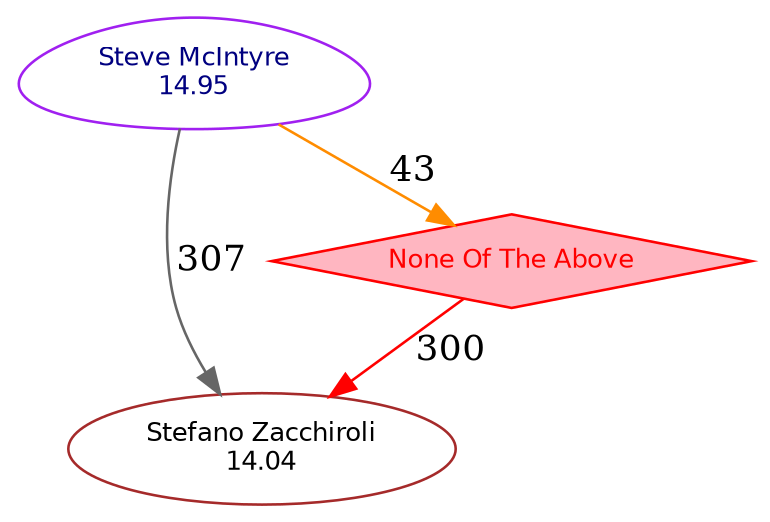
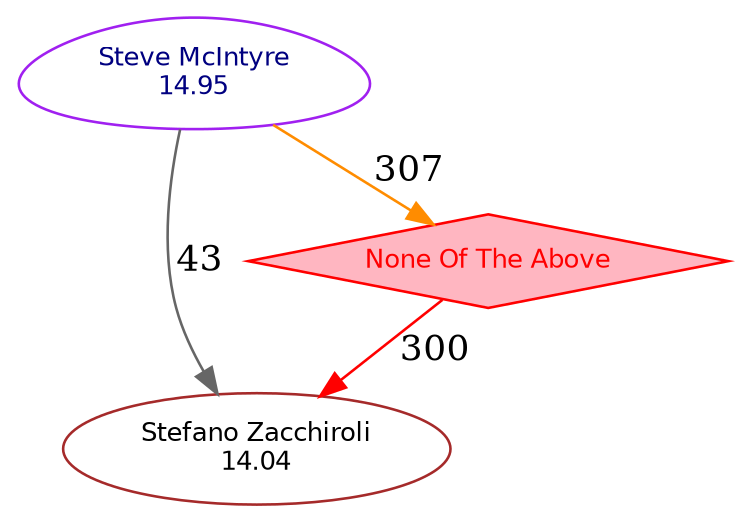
edge "Steve McIntyre 14.95" -> "None Of The Above": label "43" -> "307"
edge "Steve McIntyre 14.95" -> "Stefano Zacchiroli 14.04": label "307" -> "43"
